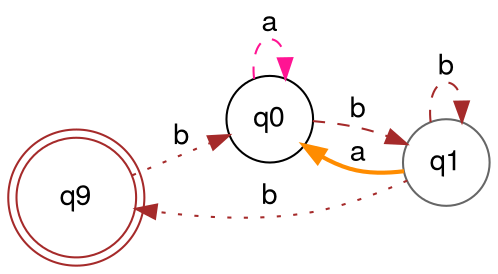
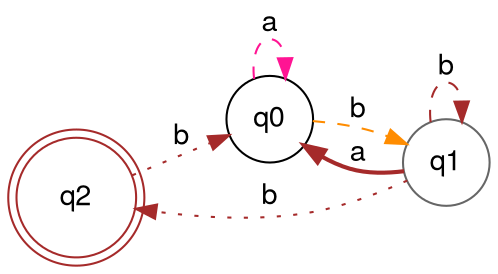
edge "q0" -> "q1": color brown -> darkorange
edge "q1" -> "q0": color darkorange -> brown
node "q9": label "q9" -> "q2"
